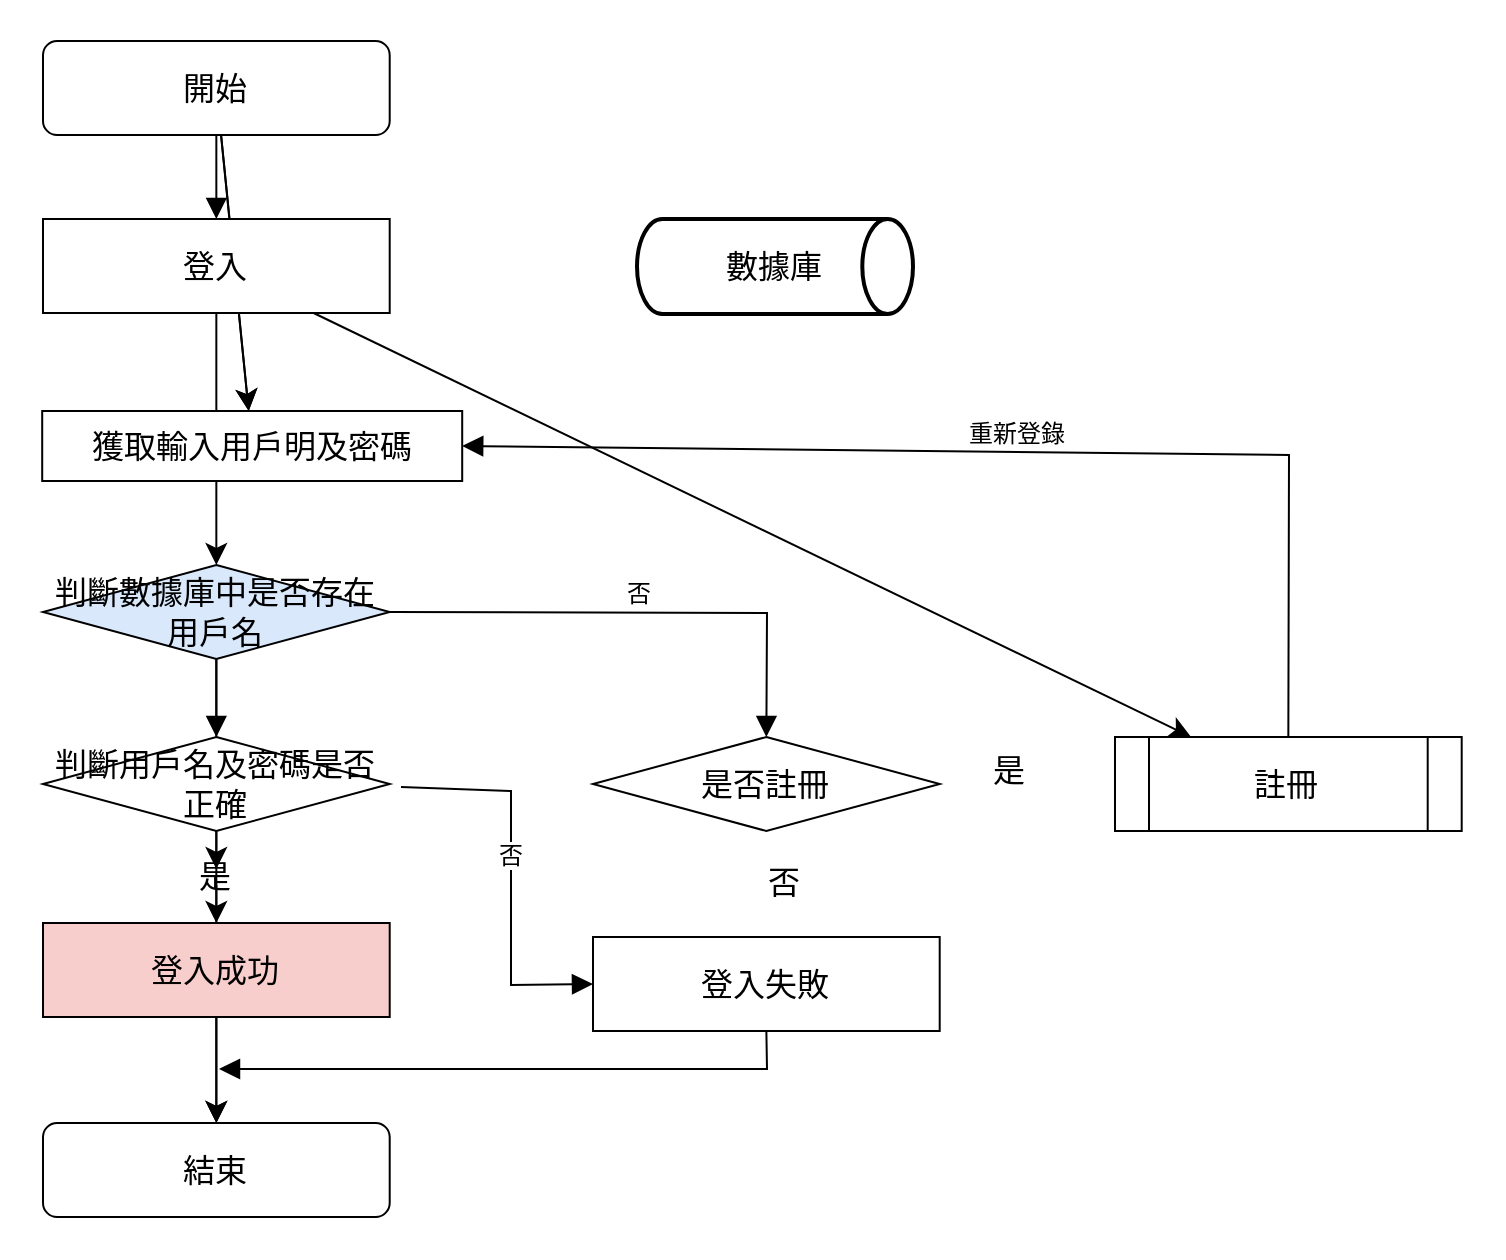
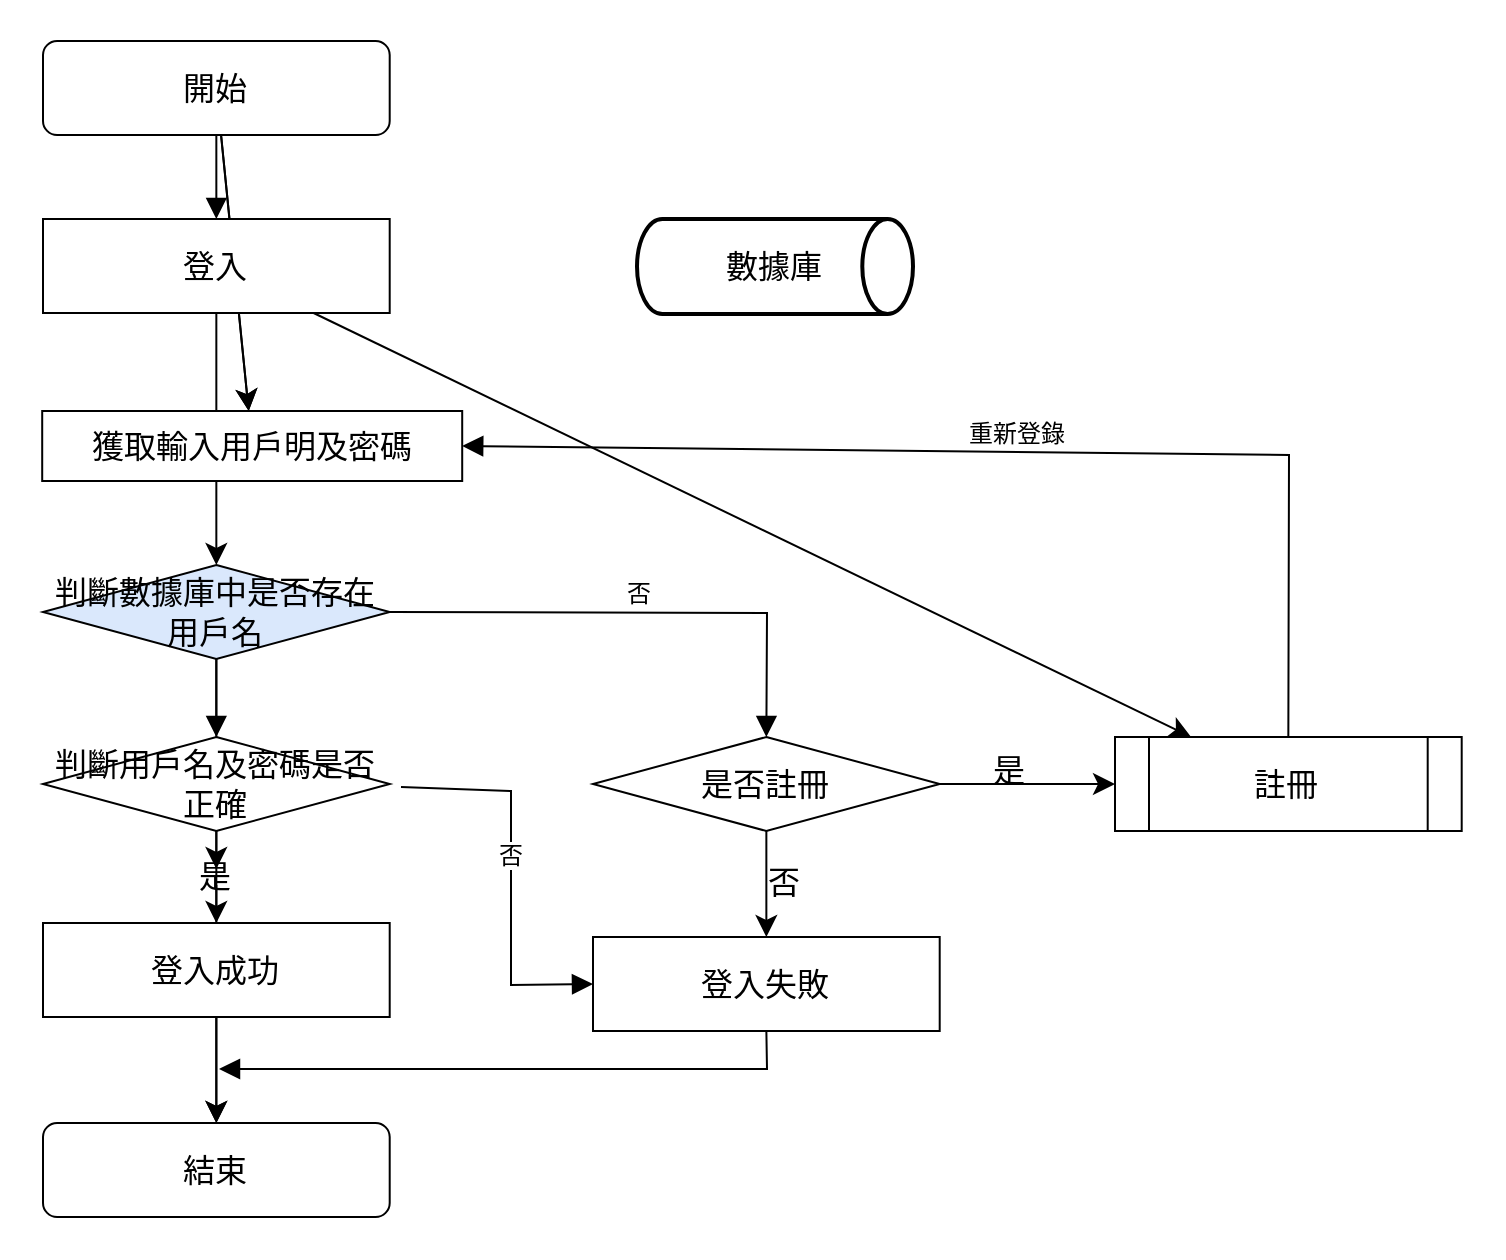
edge "是否註冊" -> "註冊": added
edge "是否註冊" -> "登入失敗": added
node "登入成功": fillcolor #f8cecc -> #ffffff
